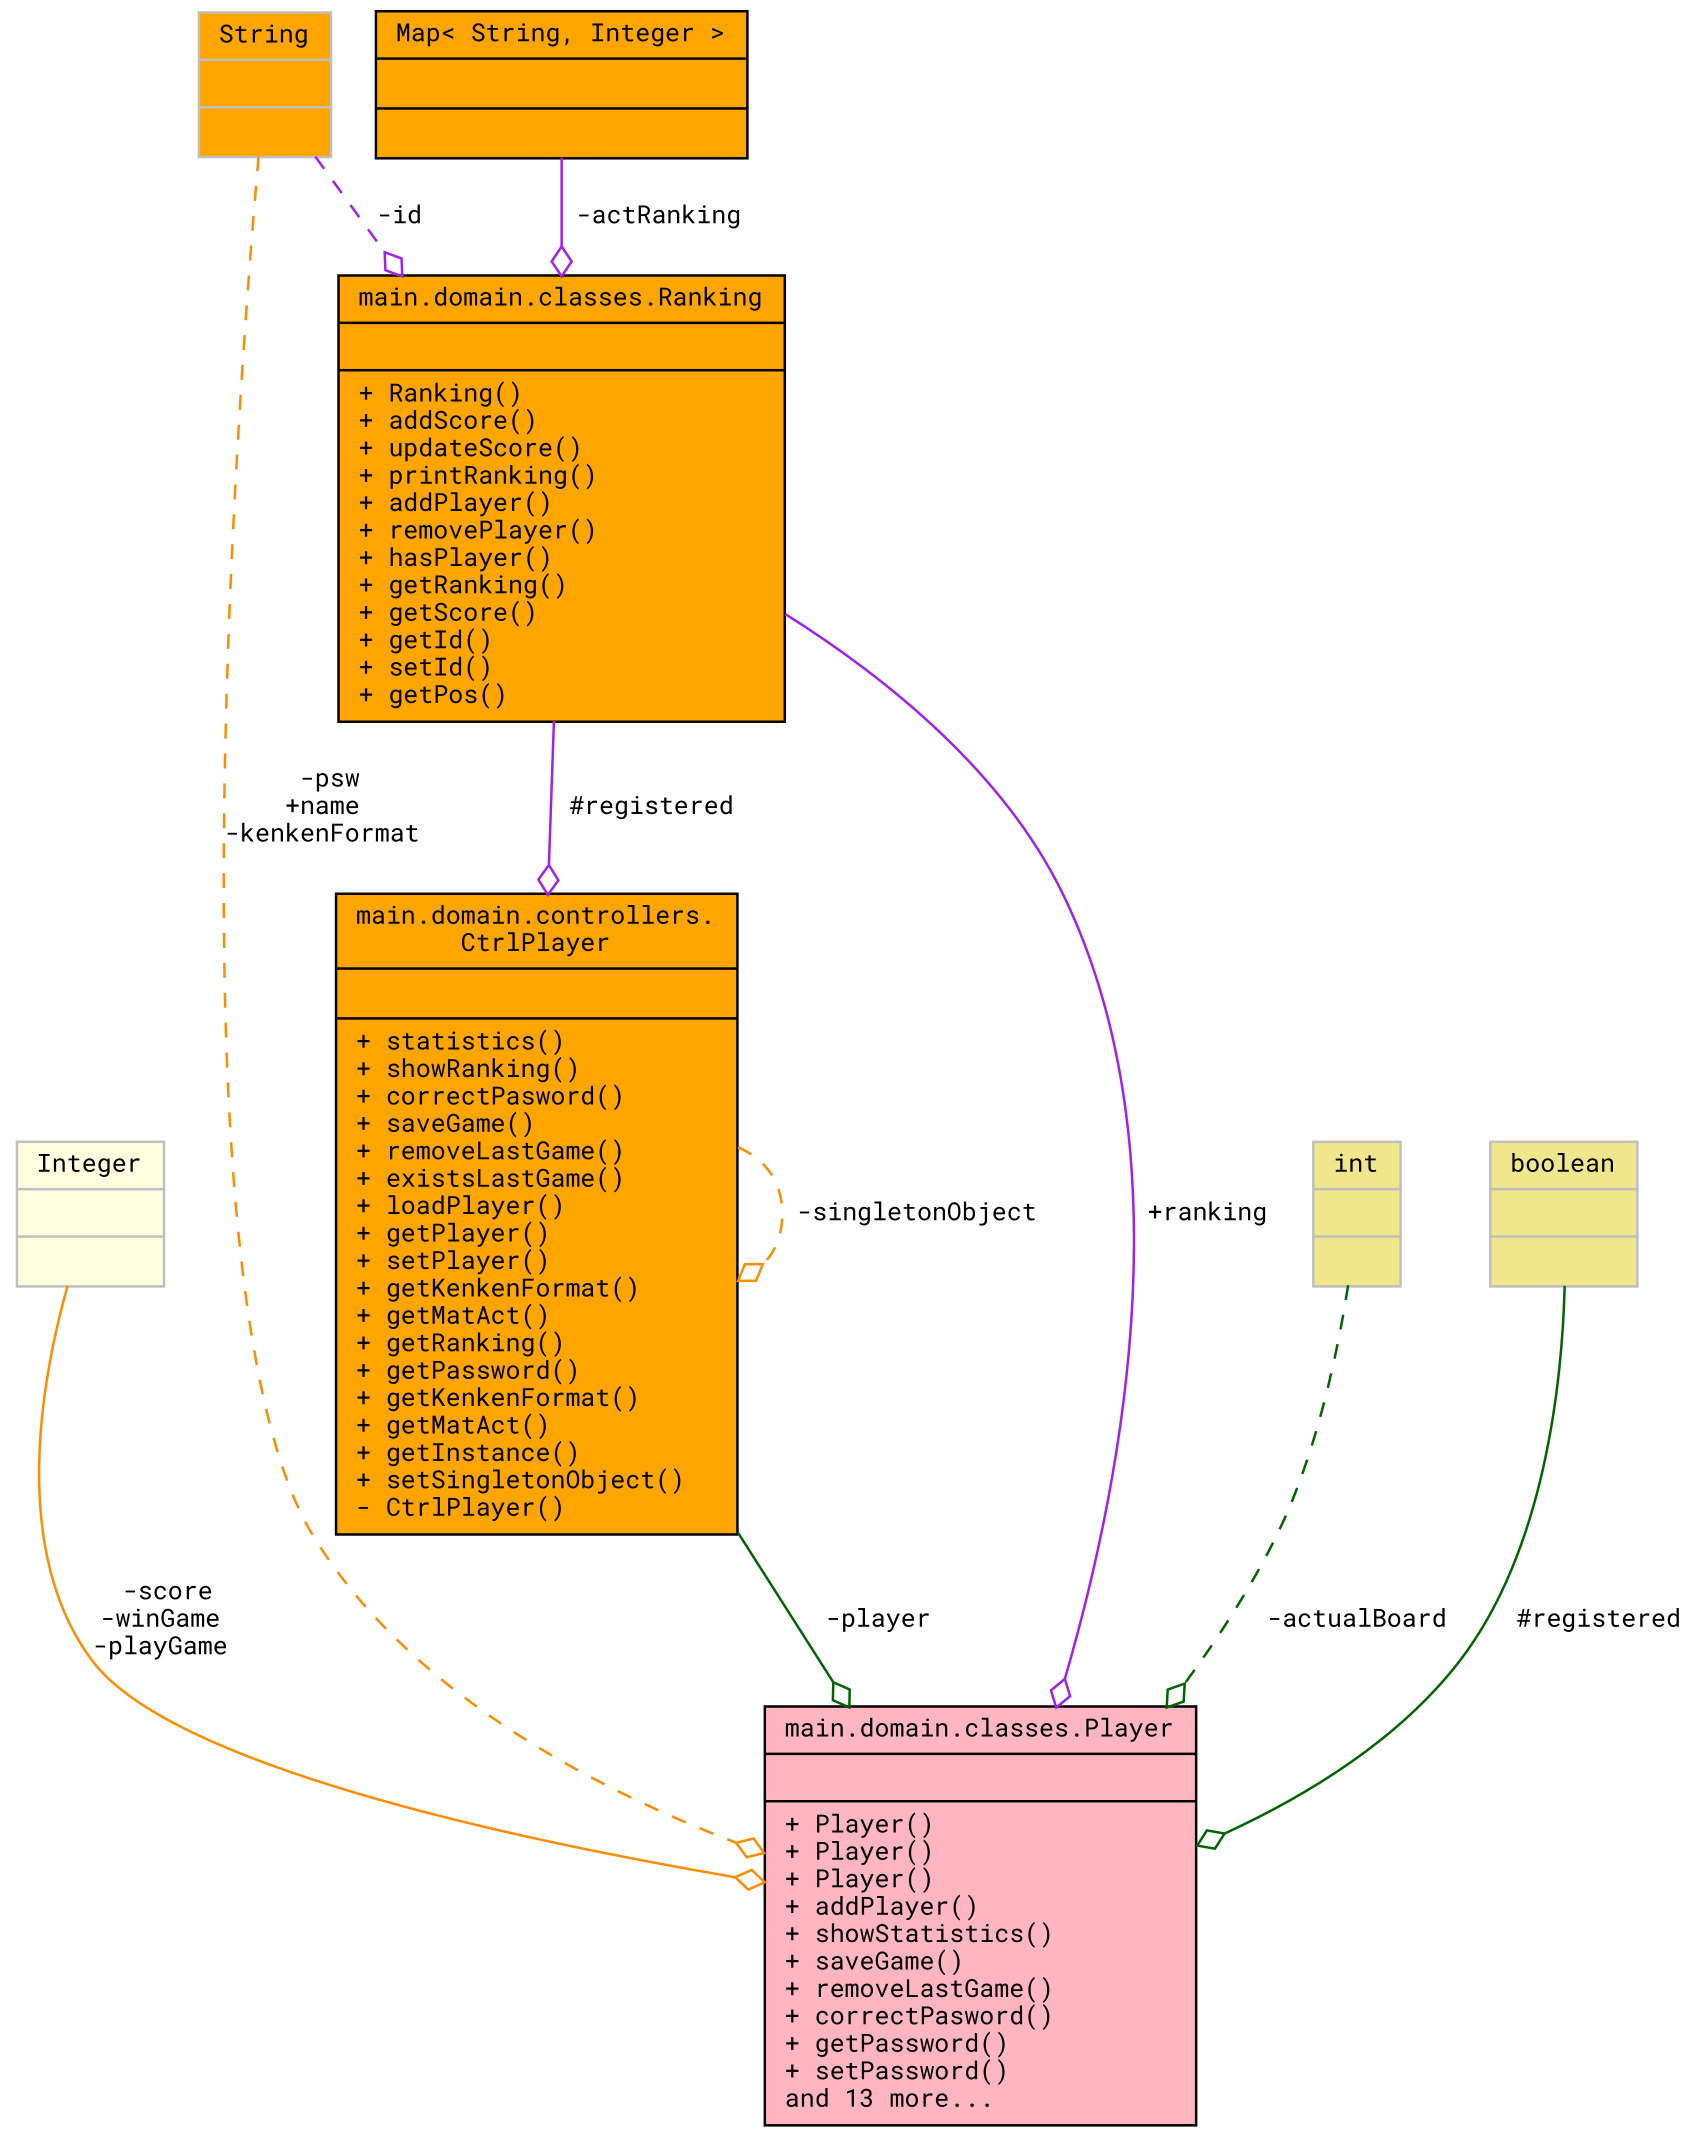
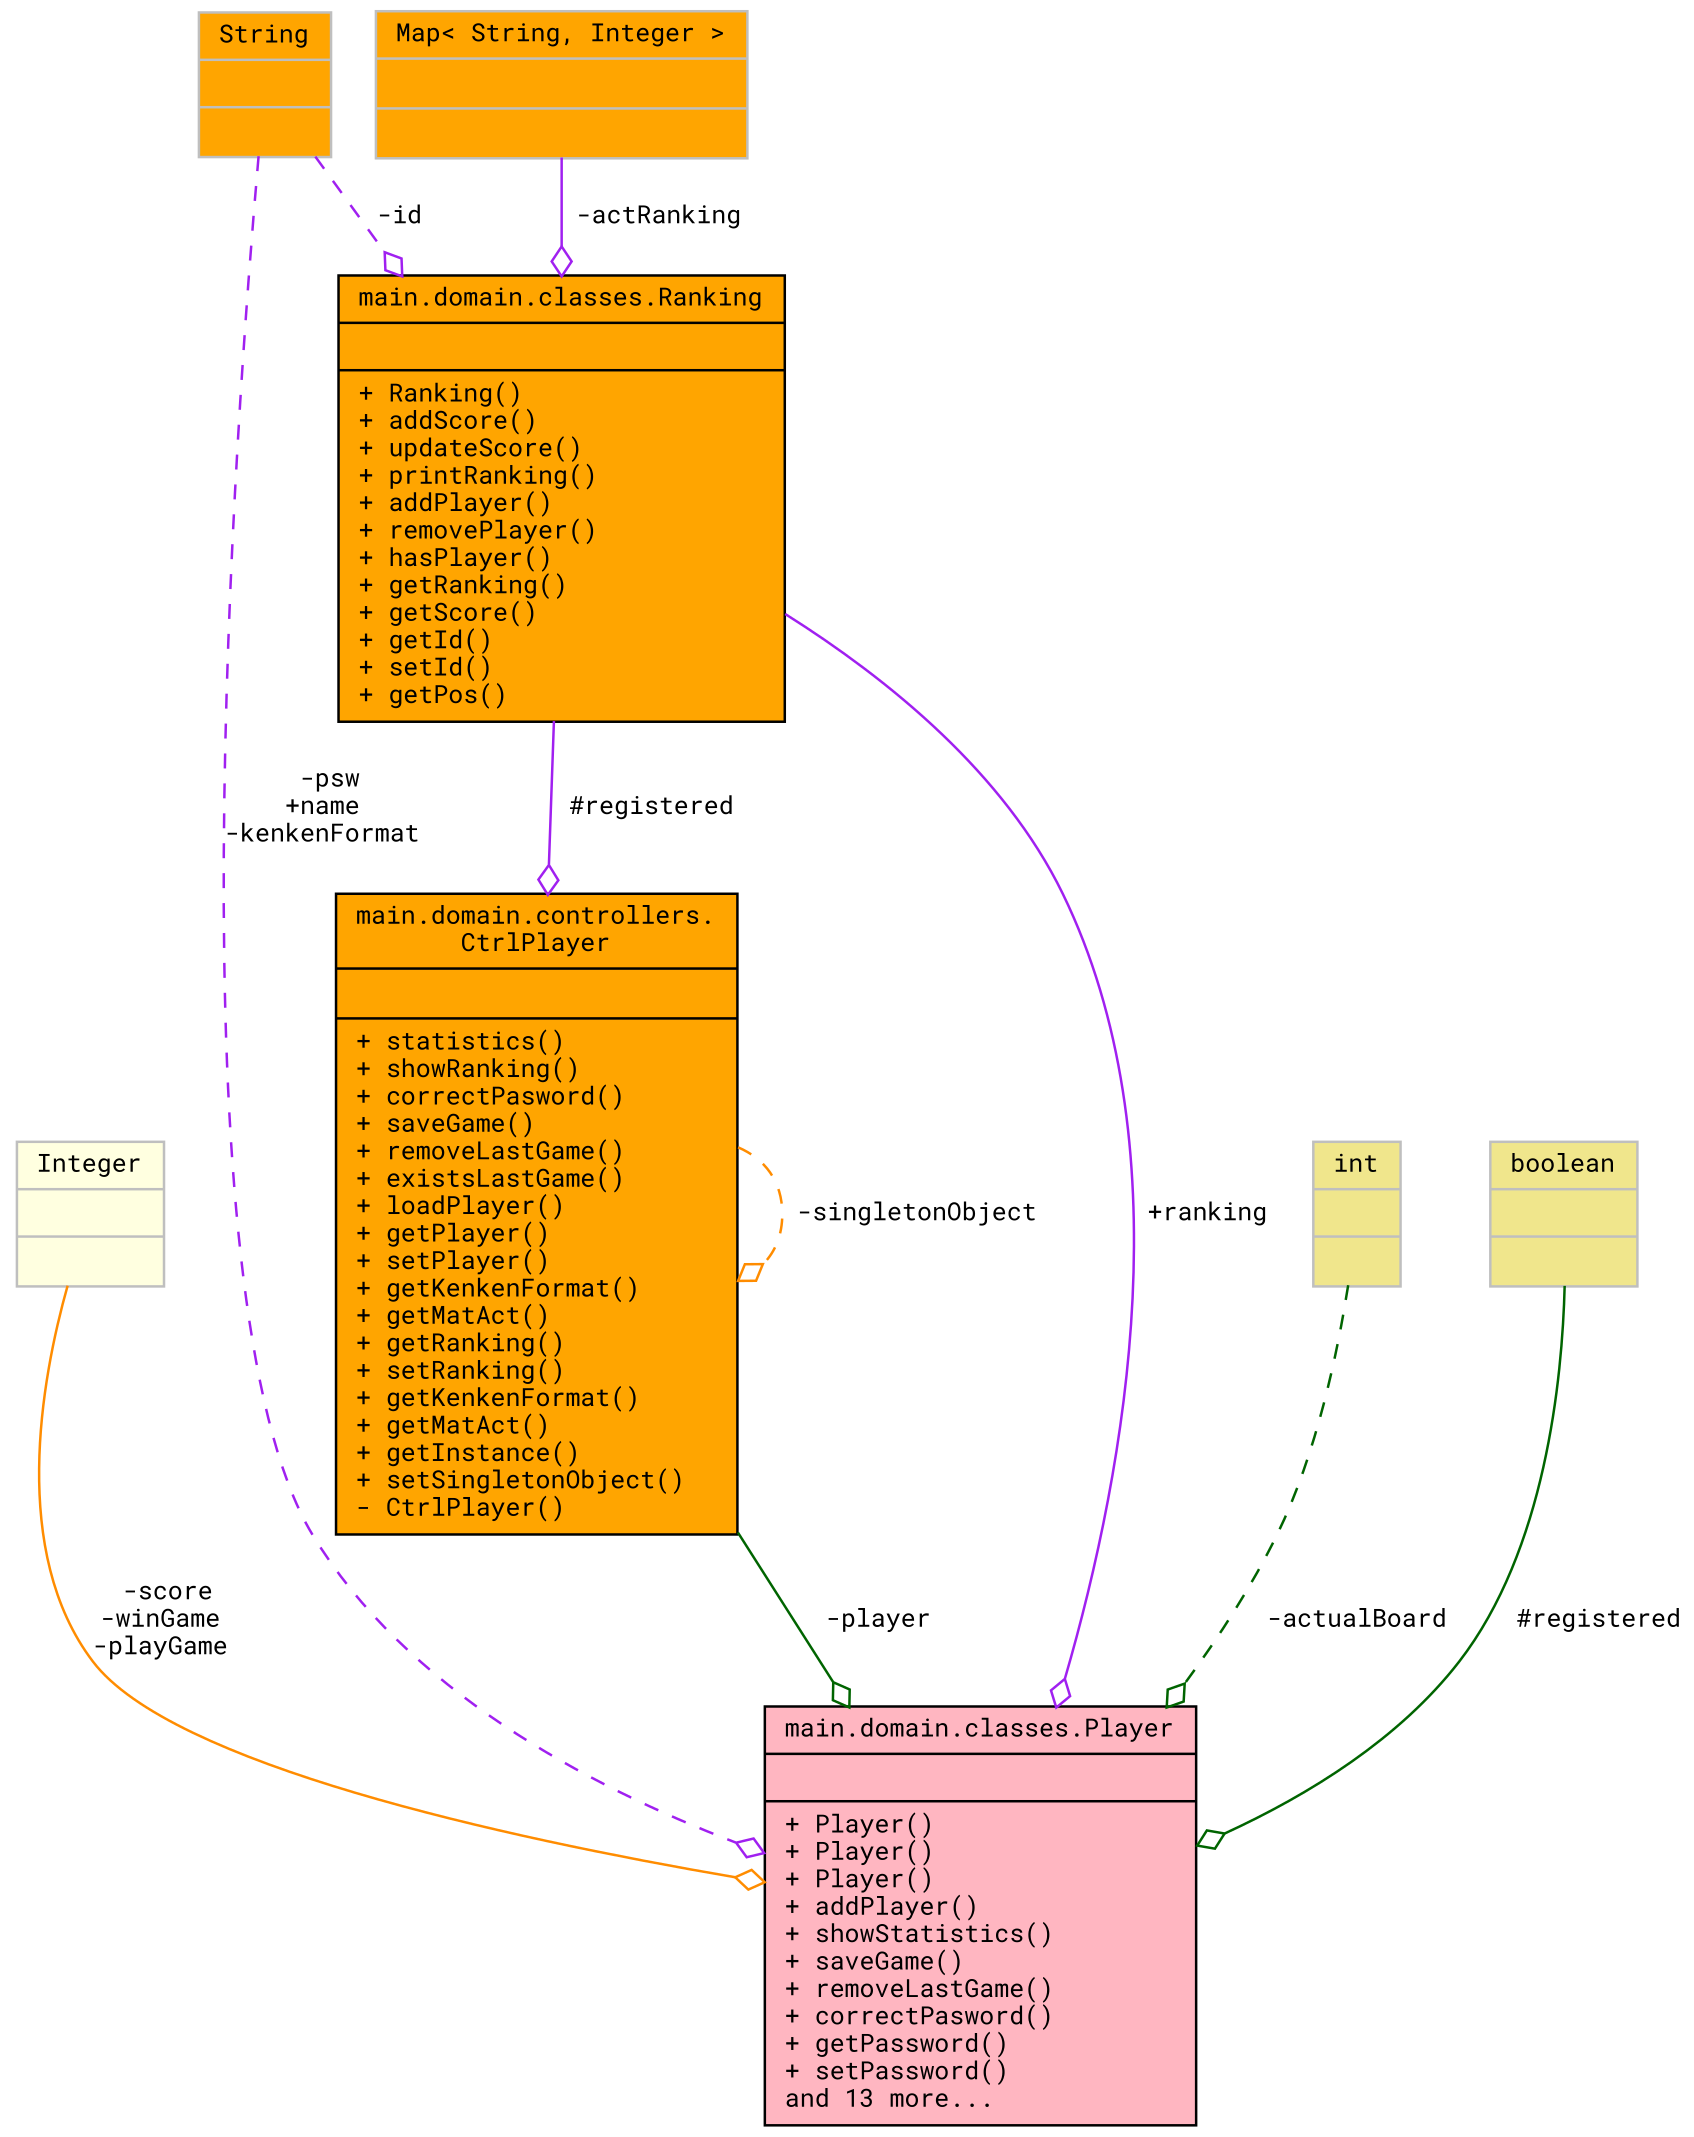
node "Map< String, Integer >": color black -> grey75
edge "String" -> "main.domain.classes.Player": color darkorange -> purple
node "main.domain.controllers.": text "+ getPassword()" -> "+ setRanking()"
